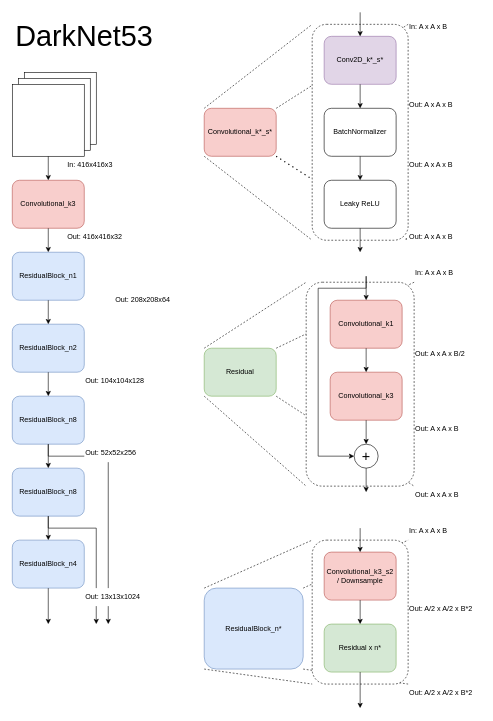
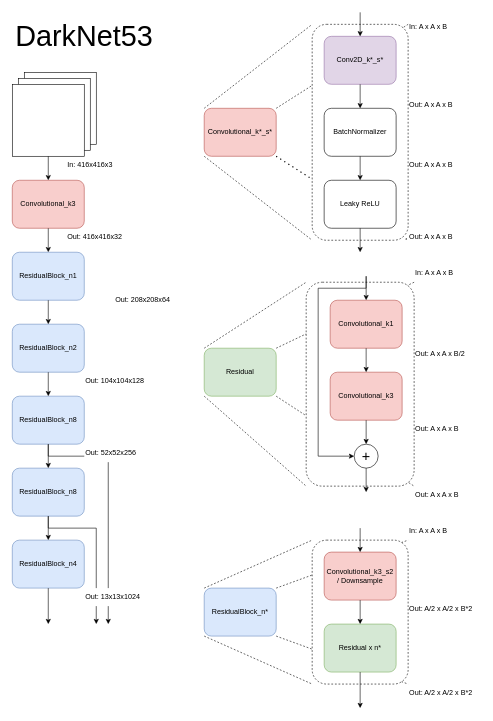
node "ResidualBlock_n*": size 99x81 -> 72x48
